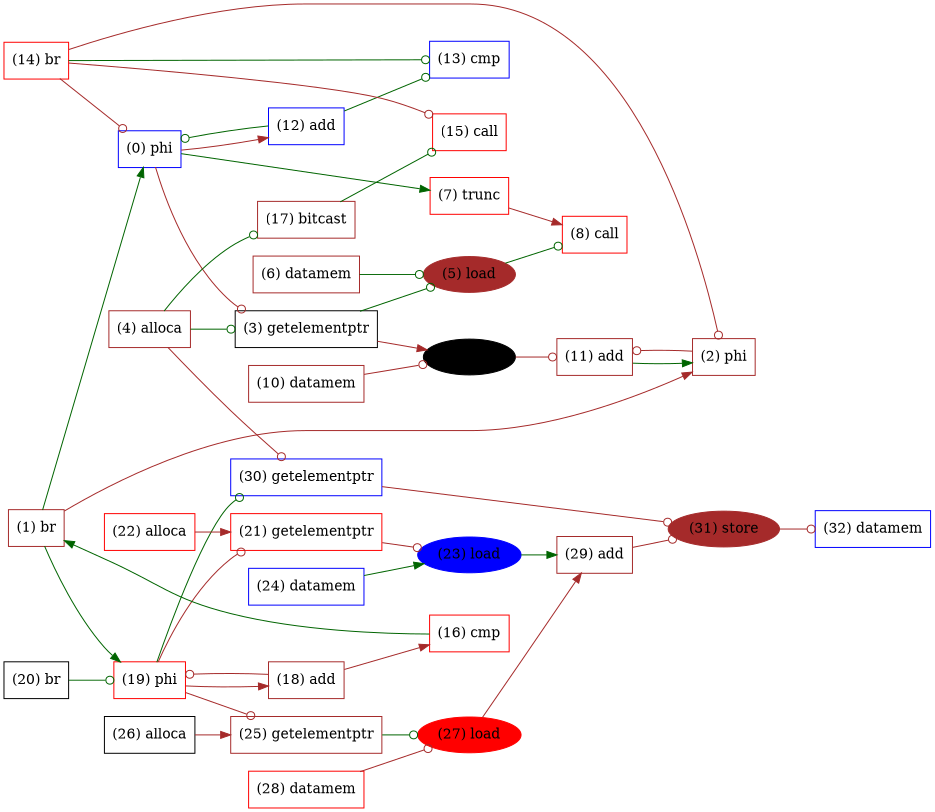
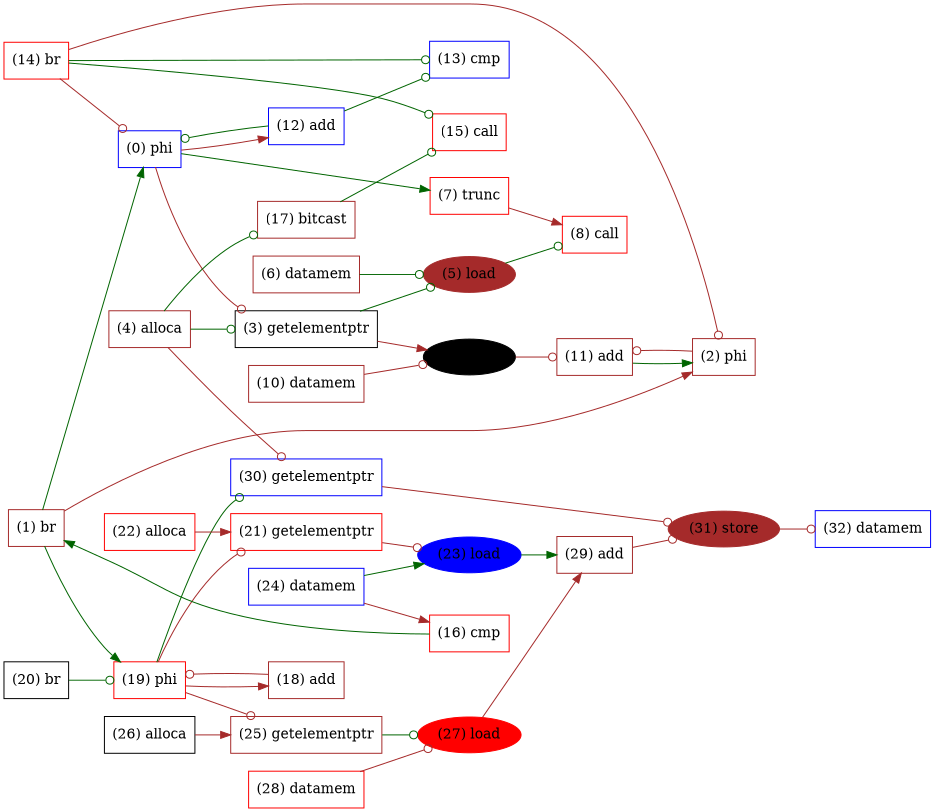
edge "(14) br" -> "(15) call": color brown -> darkgreen
edge "(18) add" -> "(16) cmp": now "(24) datamem" -> "(16) cmp"
